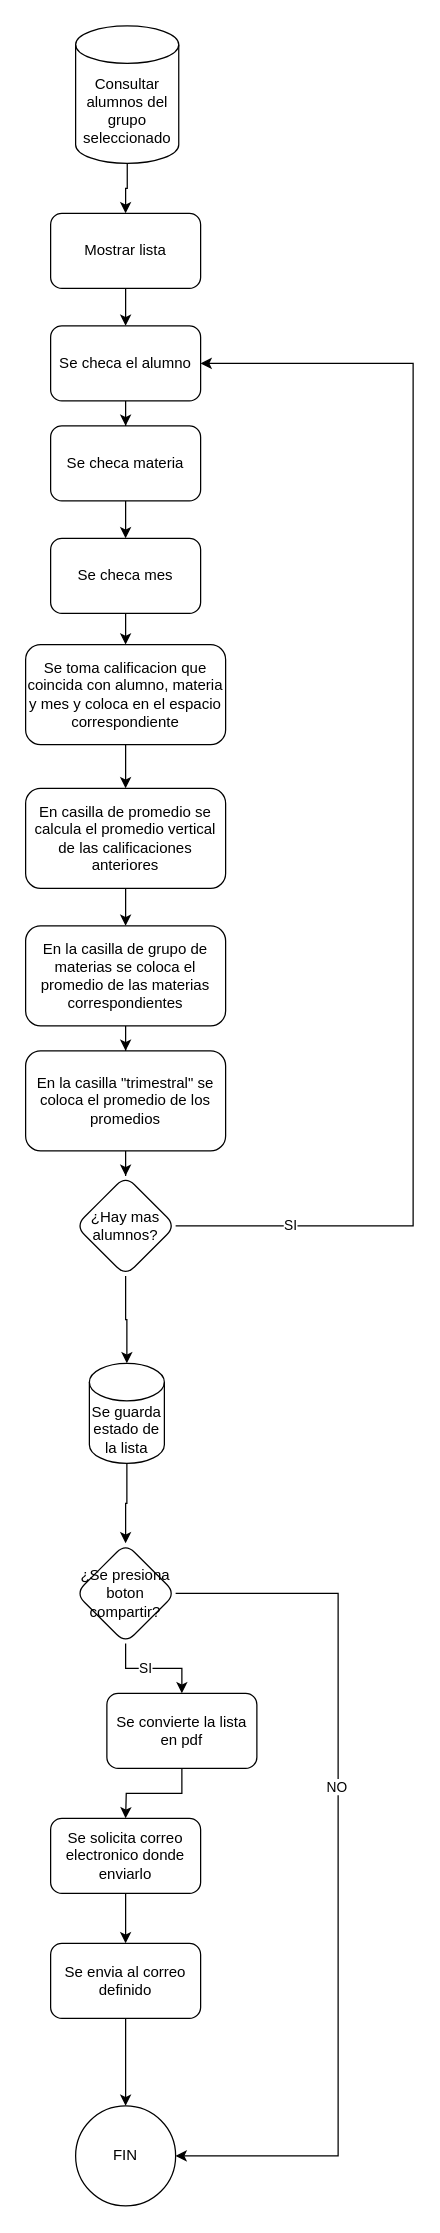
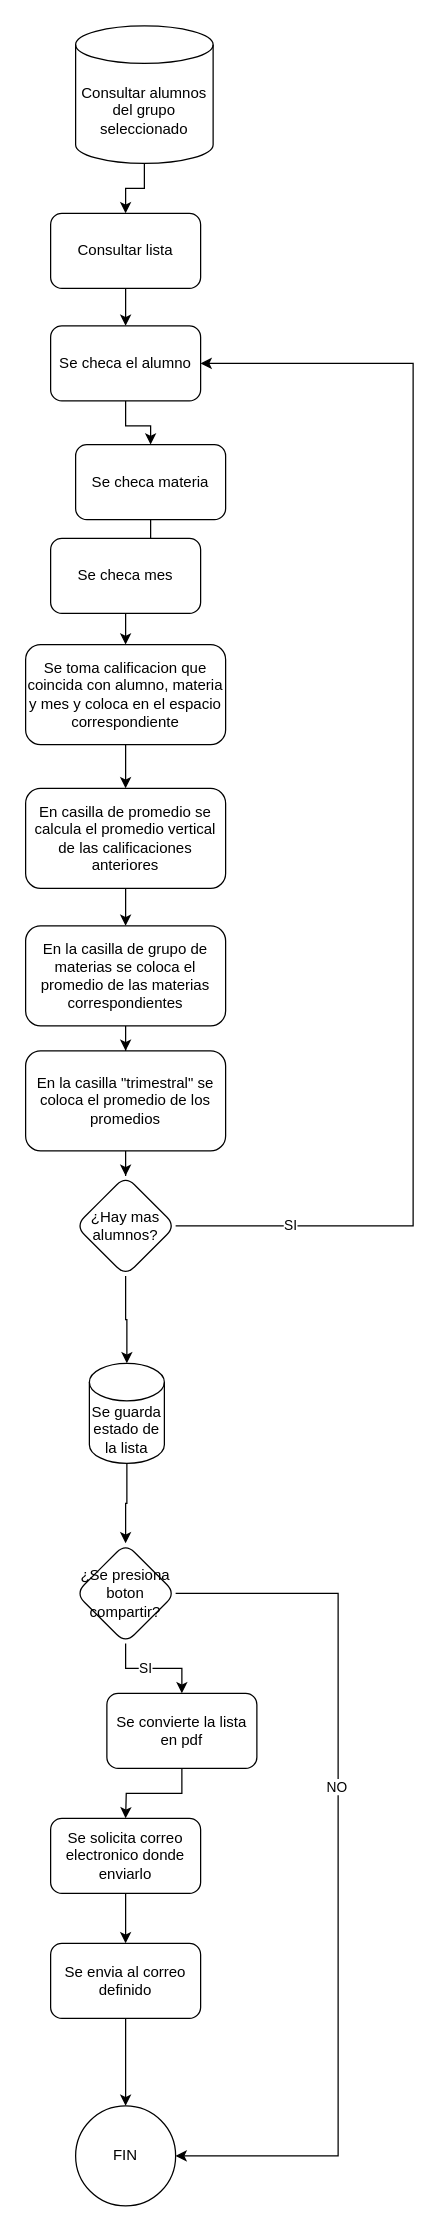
node "Consultar alumnos del grupo seleccionado": size 103x138 -> 138x138
node "Mostrar lista": label "Mostrar lista" -> "Consultar lista"
node "Se checa materia": moved (126, 463) -> (151, 482)
